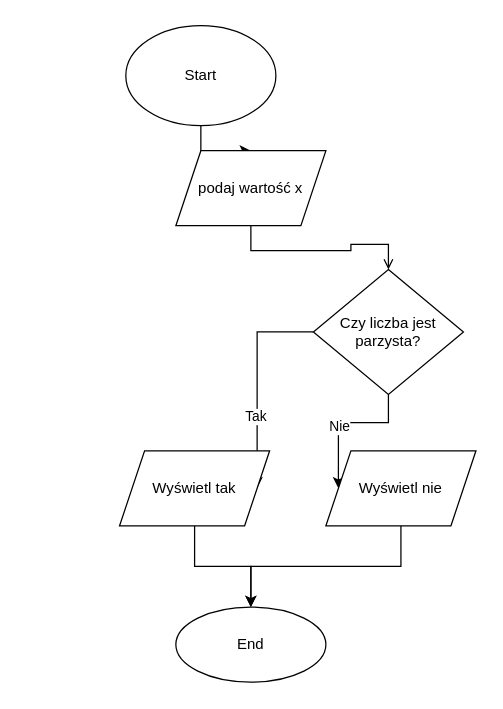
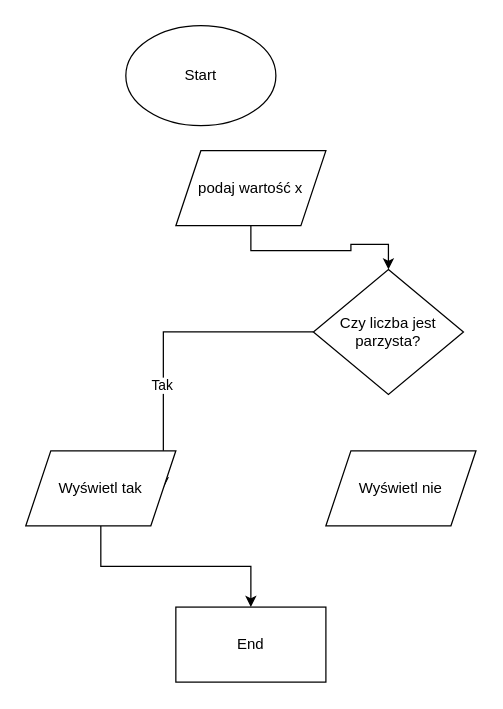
edge "Start" -> "podaj wartość x": removed
edge "podaj wartość x" -> "Czy liczba jest parzysta?": arrowhead open -> classic
edge "Czy liczba jest parzysta?" -> "Wyświetl nie": removed, label "Nie"
node "Wyświetl tak": moved (194, 488) -> (101, 488)
edge "Wyświetl nie" -> "End": removed
node "End": shape ellipse -> rectangle
